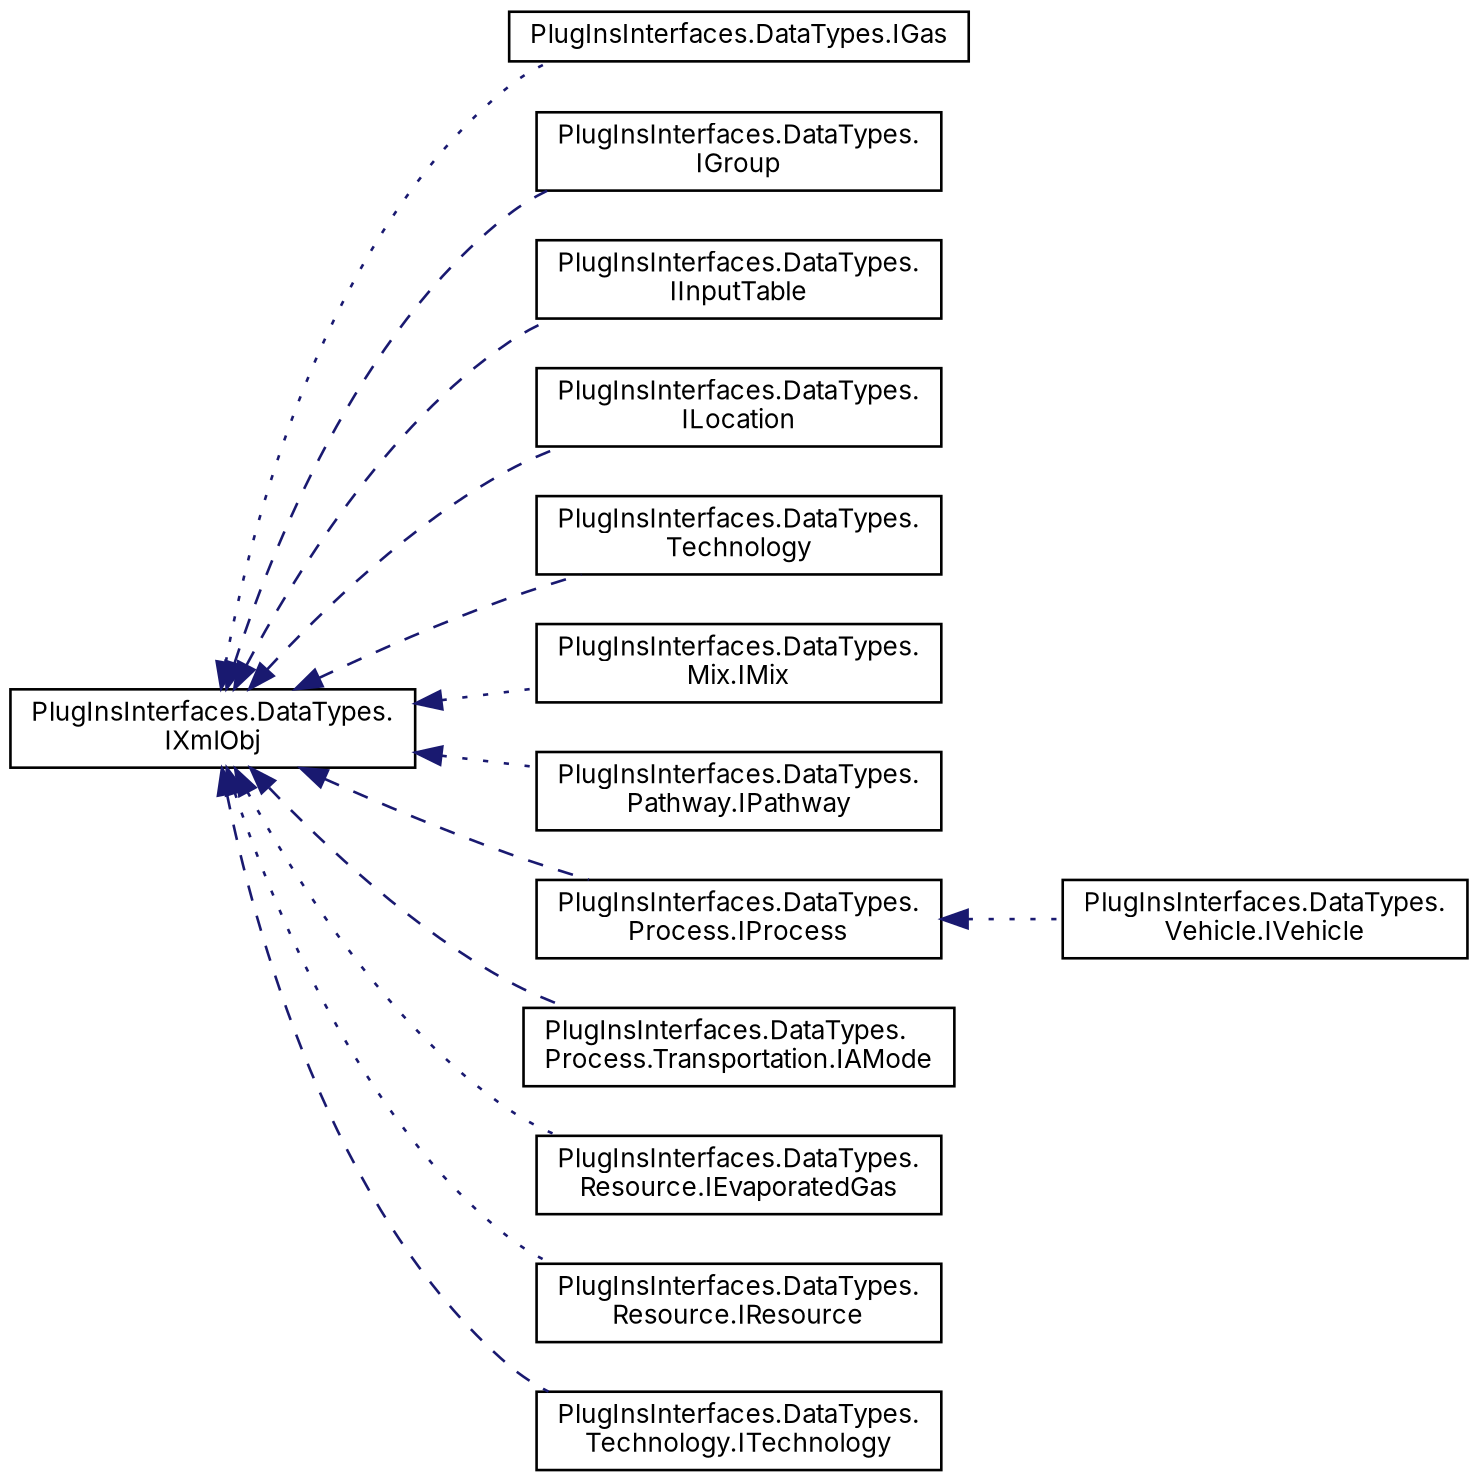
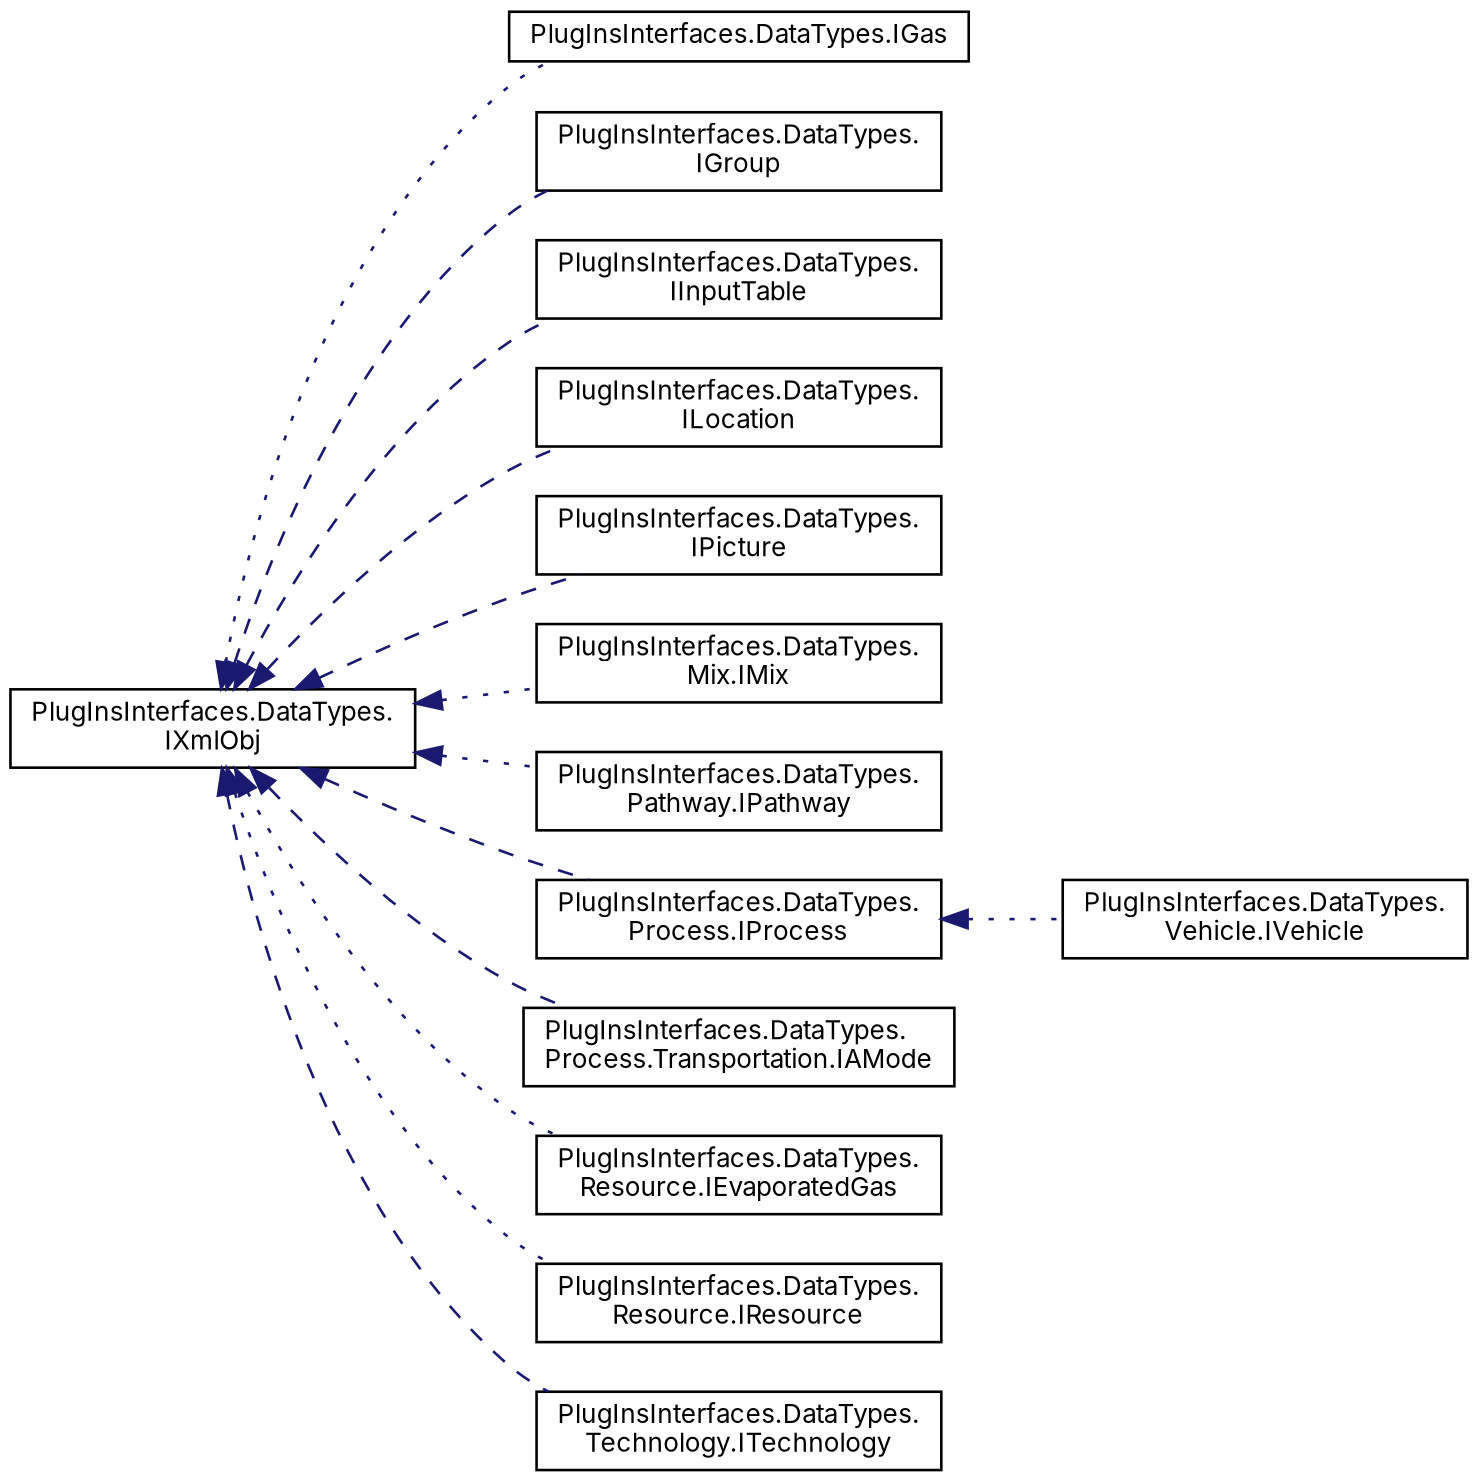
node "PlugInsInterfaces.DataTypes. Technology": label "PlugInsInterfaces.DataTypes. Technology" -> "PlugInsInterfaces.DataTypes. IPicture"
